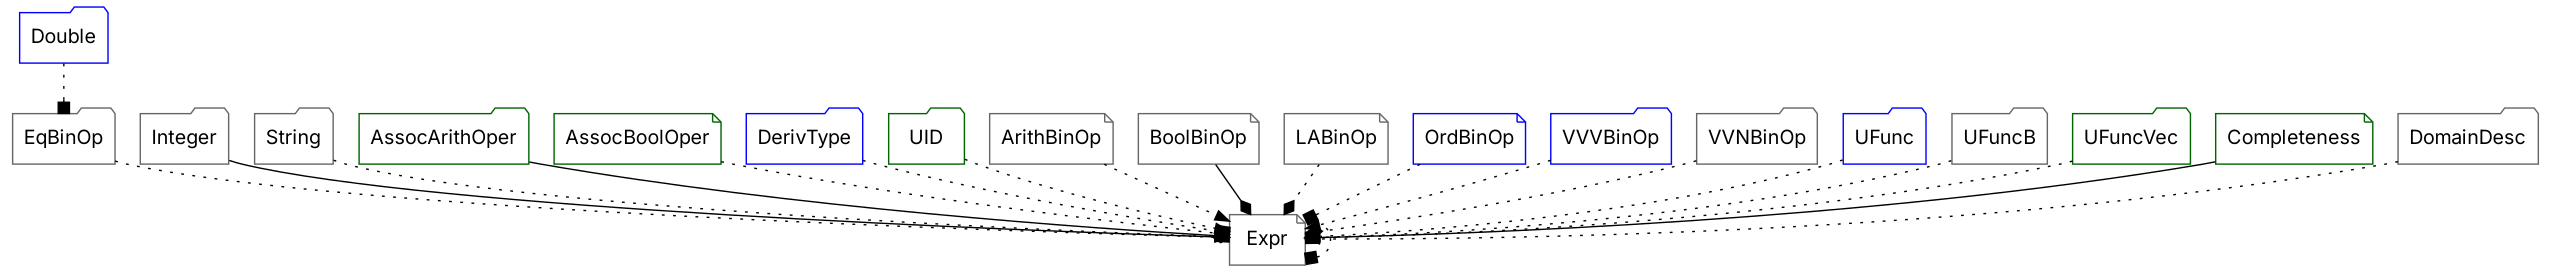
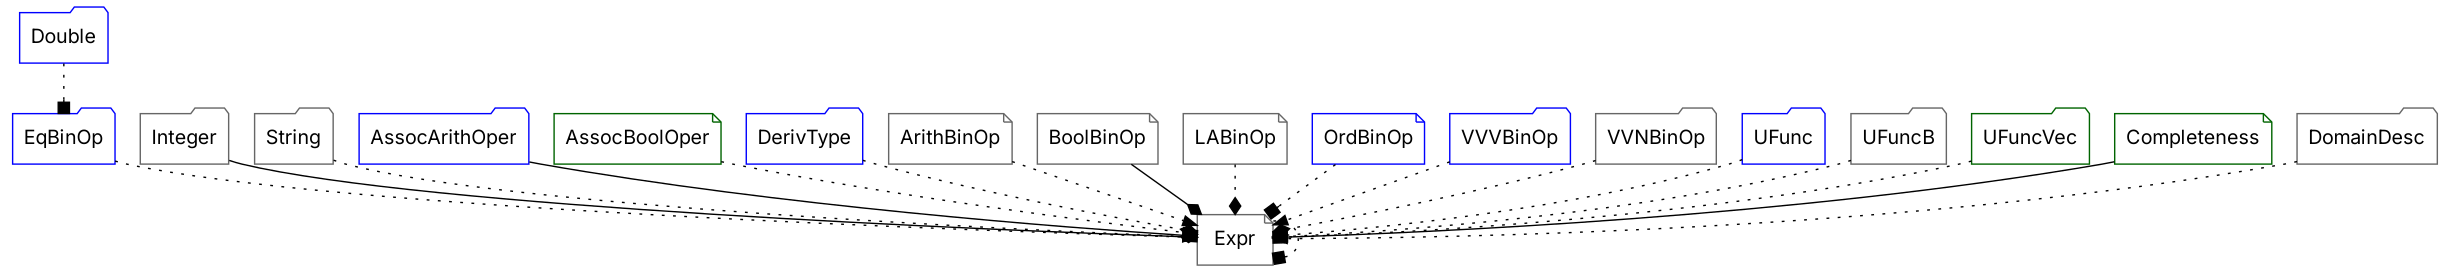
node "EqBinOp": color gray40 -> blue
node "AssocArithOper": color darkgreen -> blue
node "UID": removed
edge "DerivType" -> "Expr": arrowhead box -> diamond
